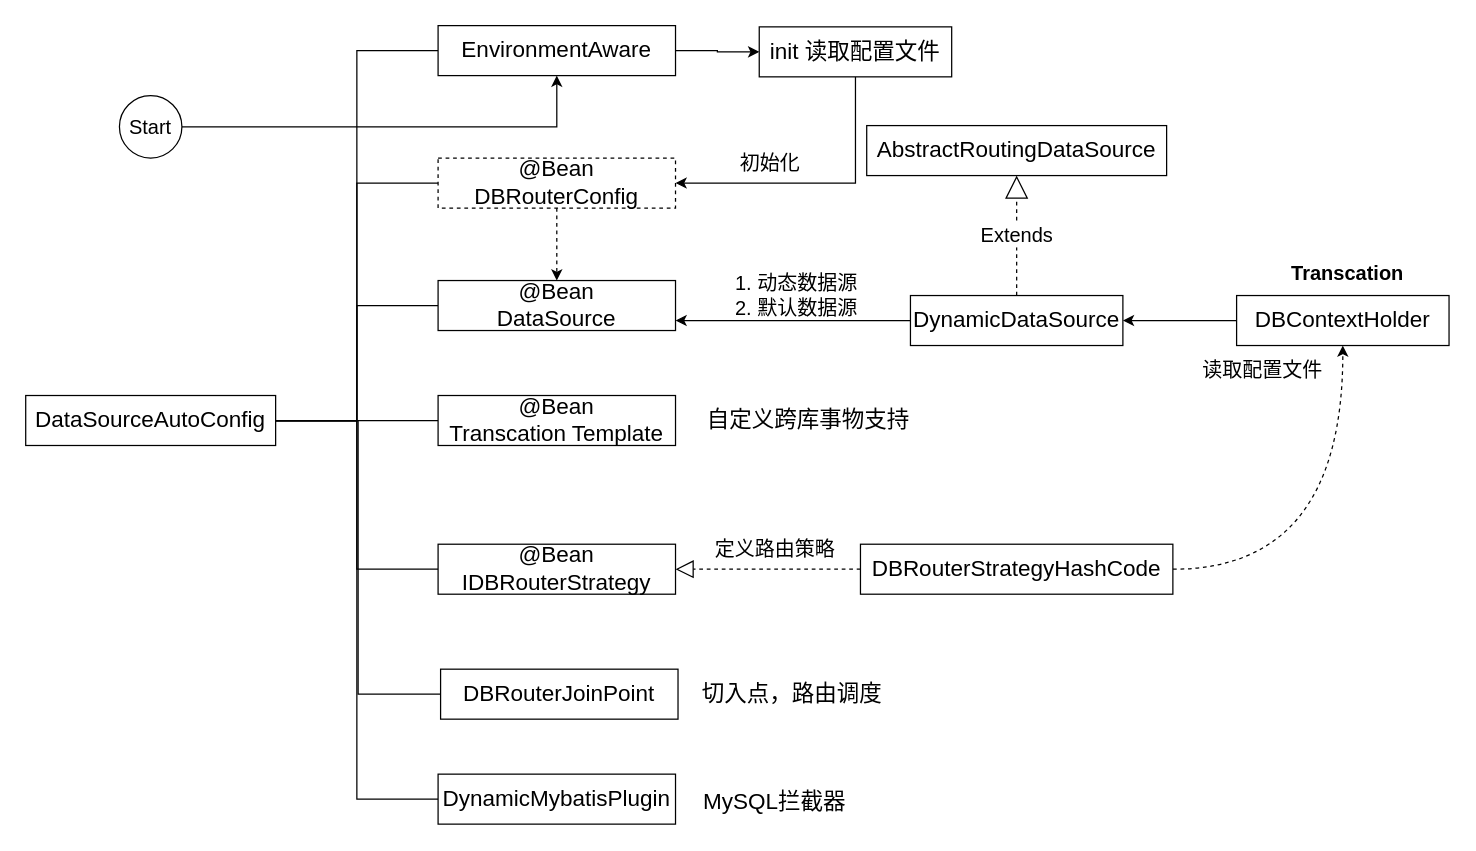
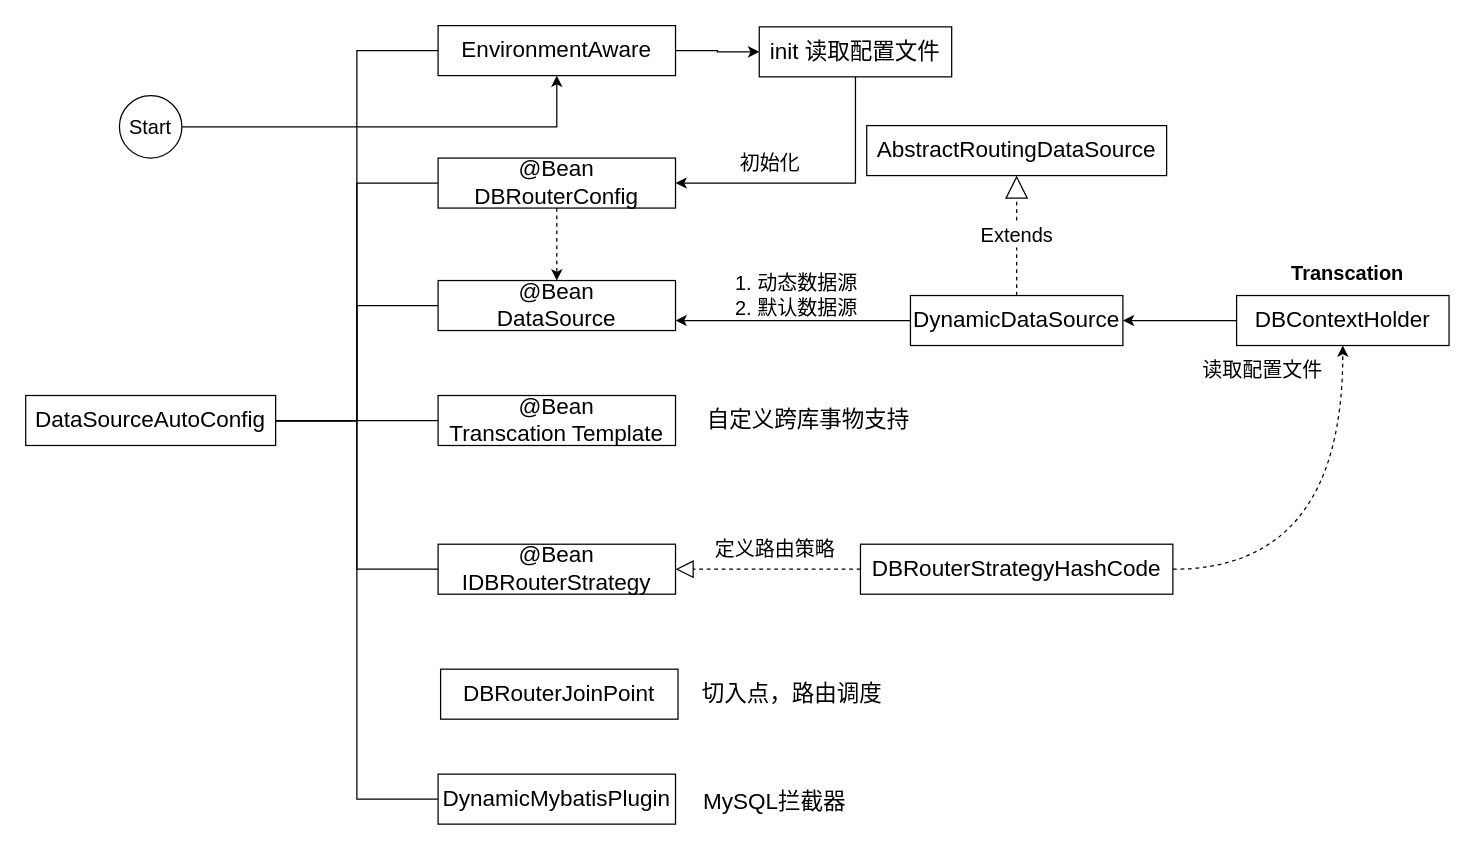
node "@Bean DBRouterConfig": style dashed -> solid
edge "DataSourceAutoConfig" -- "DBRouterJoinPoint": removed
